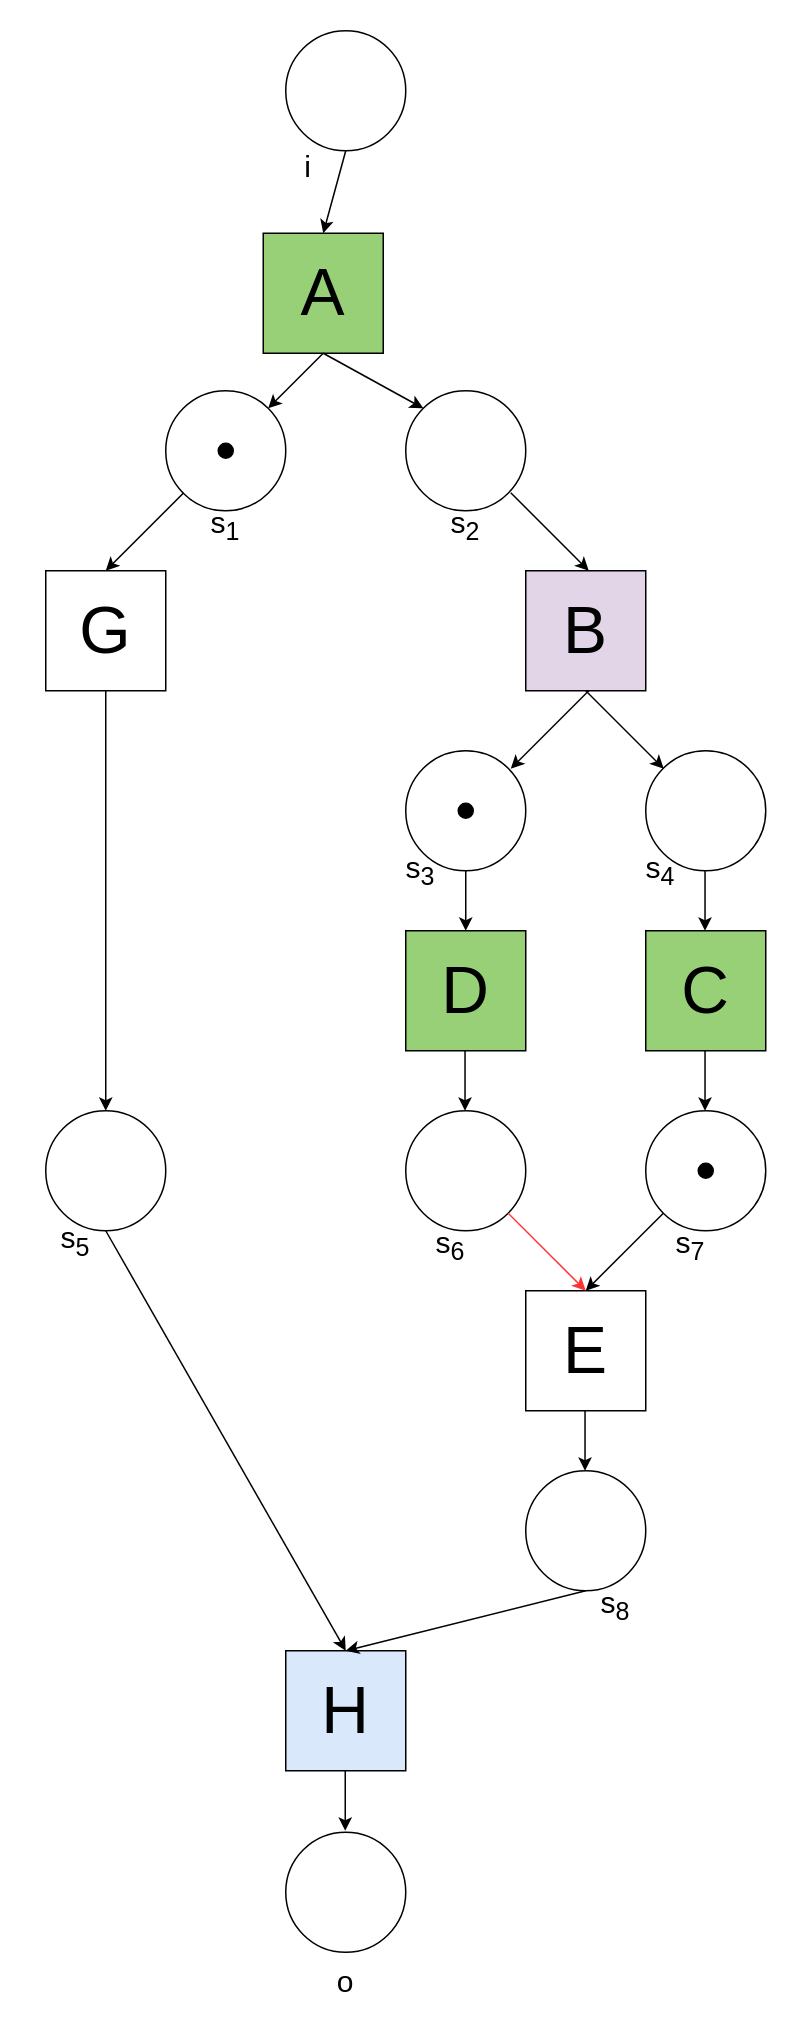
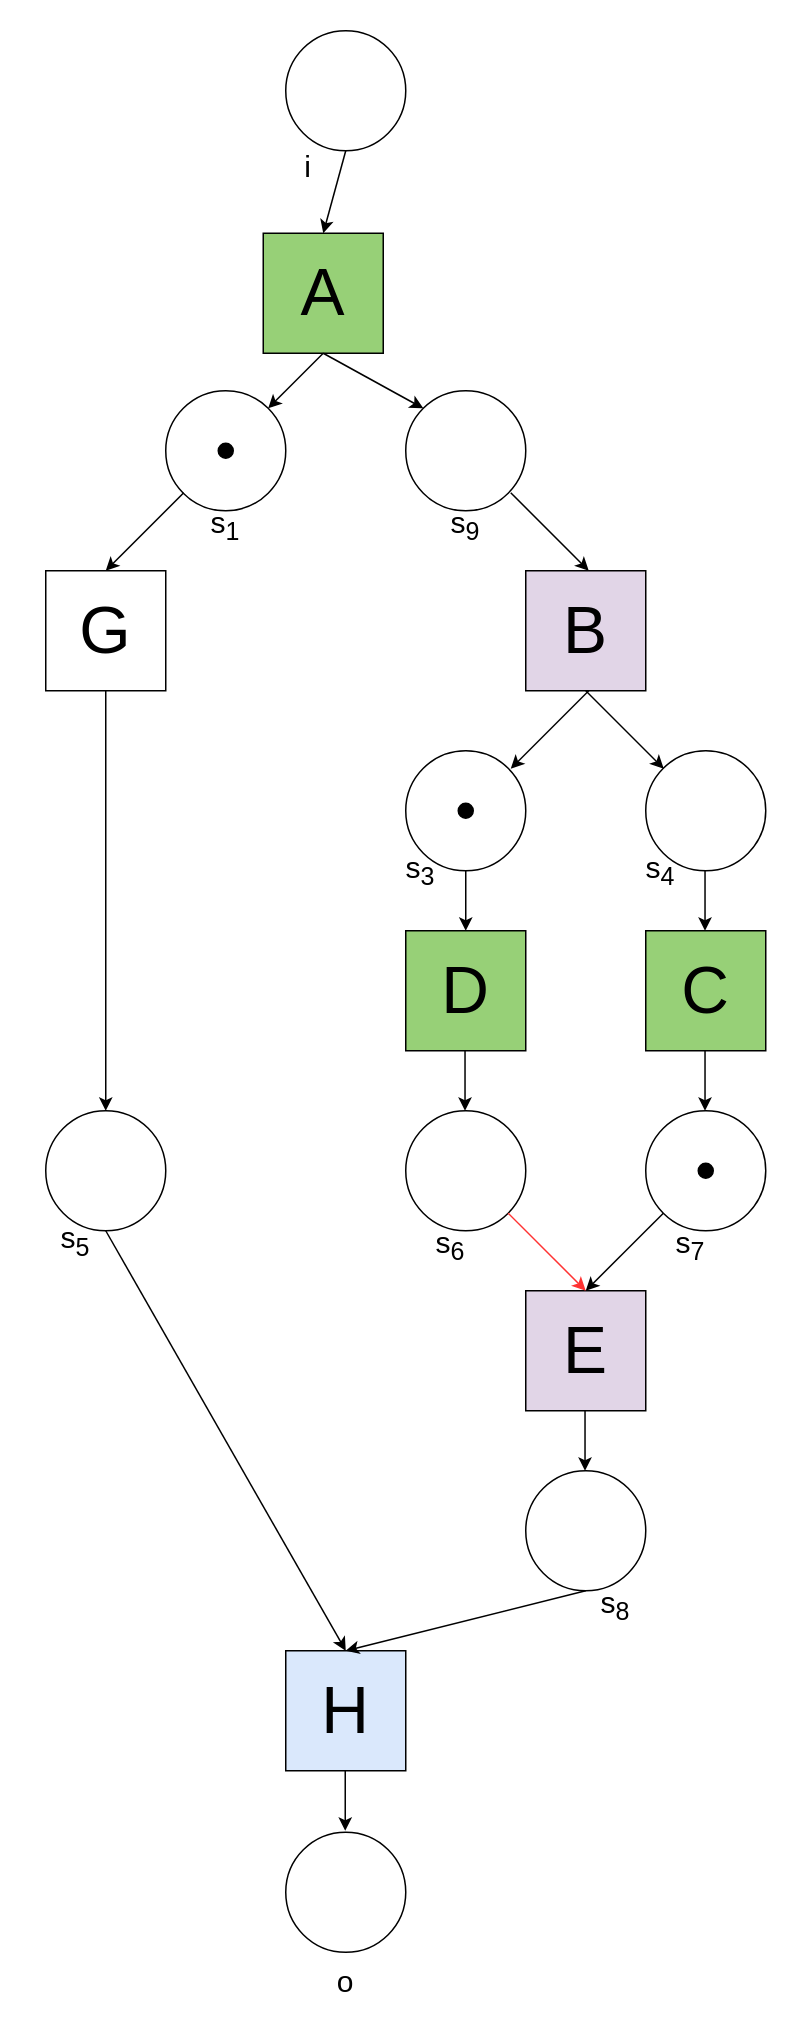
node "s2": label "s2" -> "s9"
node "E": fillcolor #ffffff -> #e1d5e7
